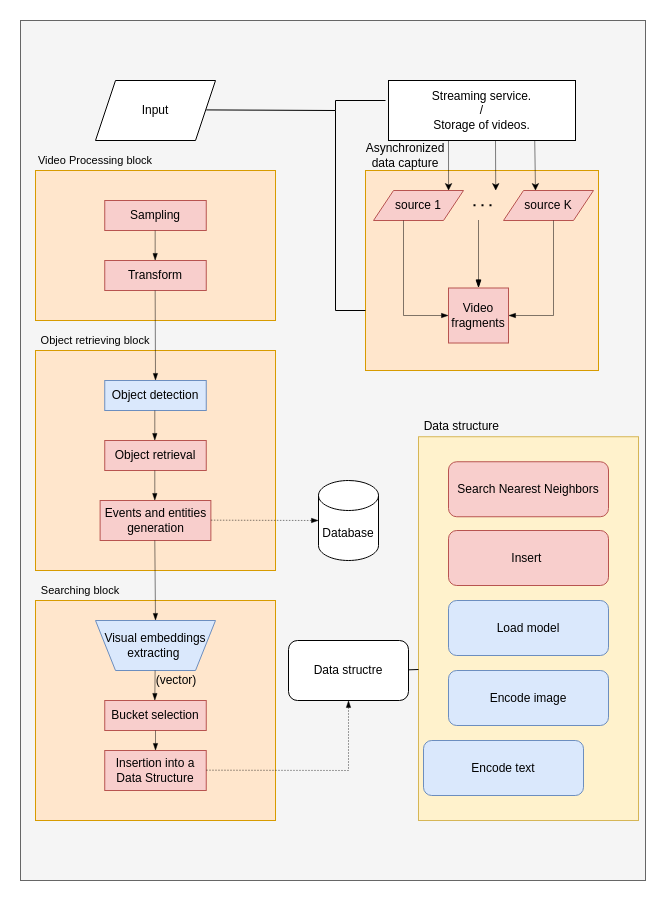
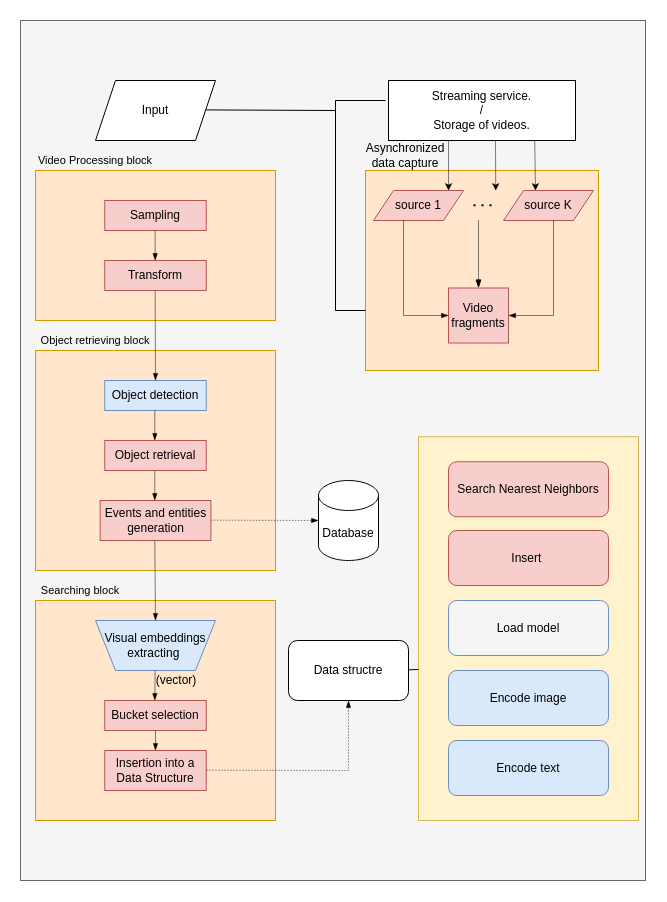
node "Data structure": removed
node "Load model": fillcolor #dae8fc -> #f5f5f5
node "Encode text": moved (504, 768) -> (529, 768)
